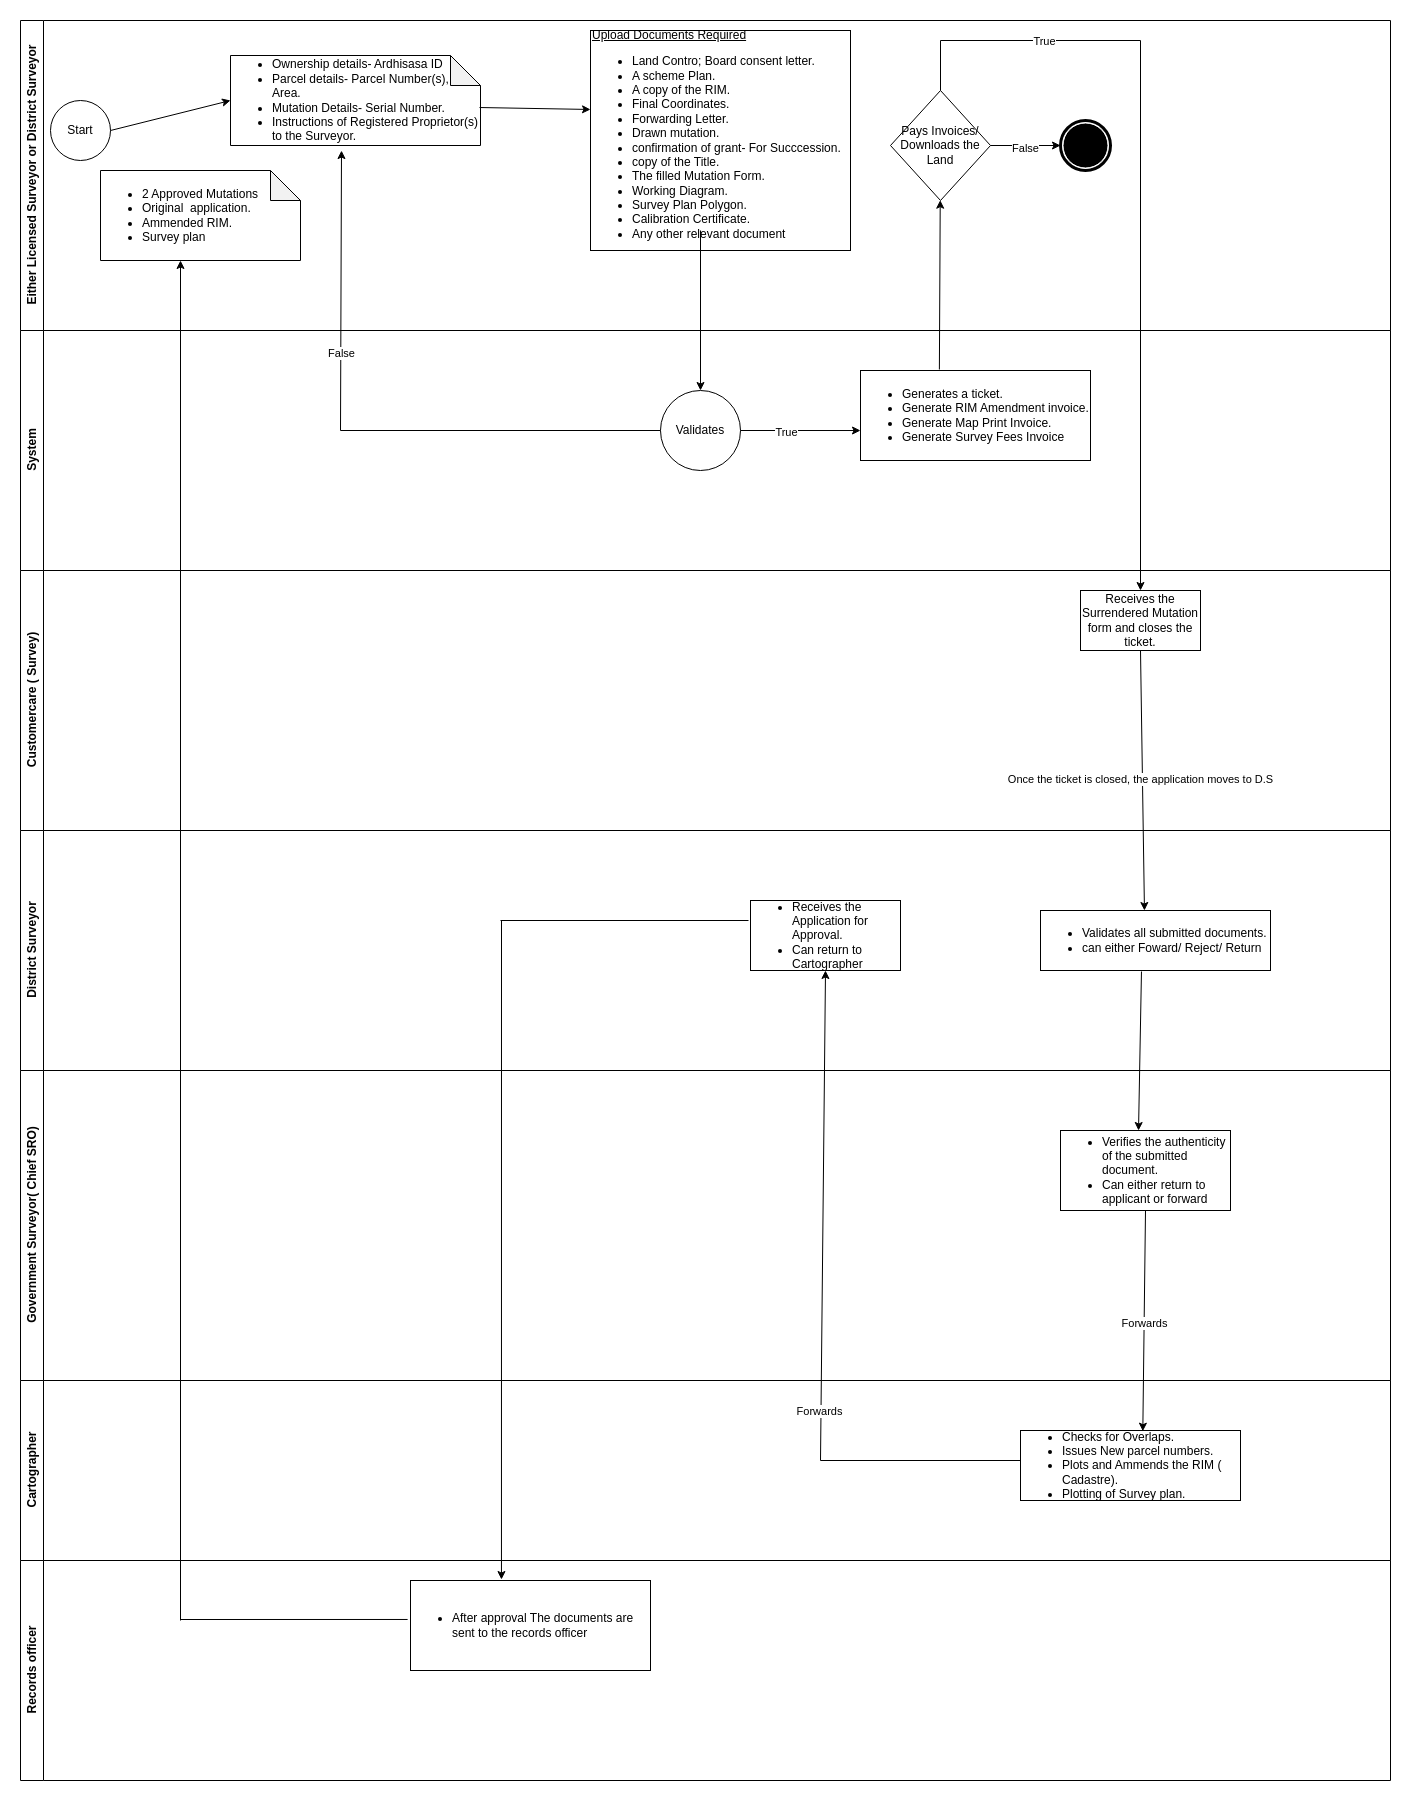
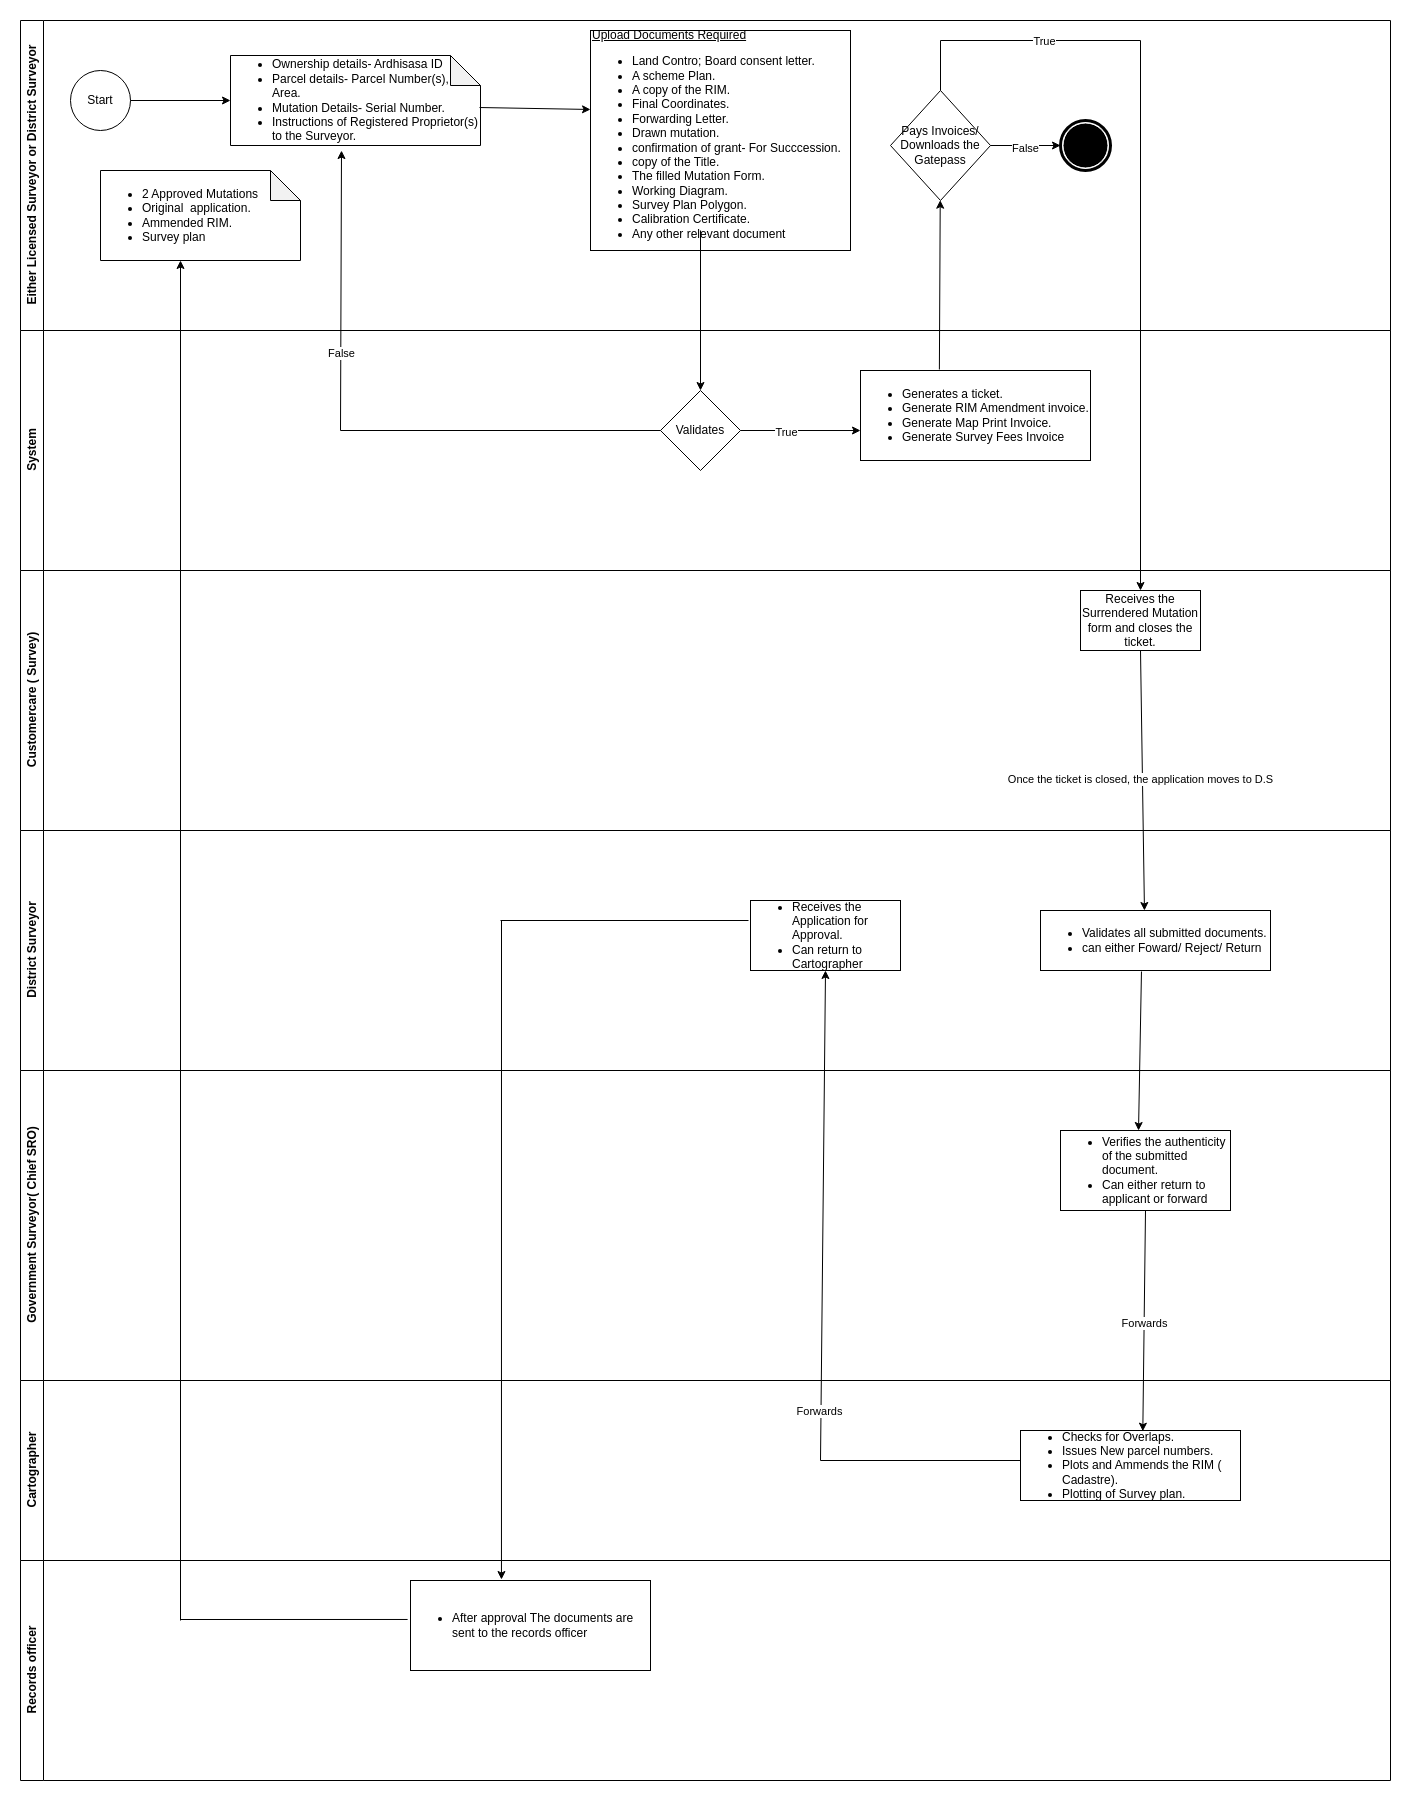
node "Start": moved (81, 131) -> (101, 101)
node "Pays Invoices/ Downloads the Land": label "Pays Invoices/ Downloads the Land" -> "Pays Invoices/ Downloads the Gatepass"
node "Validates": shape ellipse -> diamond
